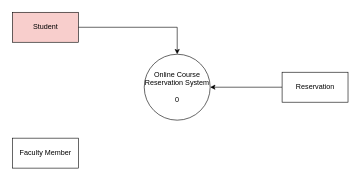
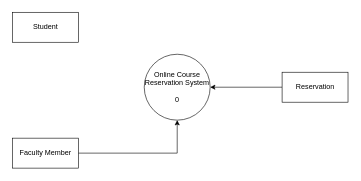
node "Student": fillcolor #f8cecc -> #ffffff
edge "Student" -> "Online Course Reservation System 0": removed
edge "Faculty Member" -> "Online Course Reservation System 0": added
